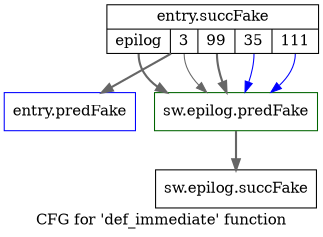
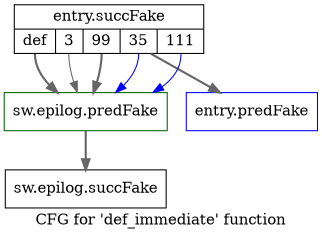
node "entry.succFake": text "epilog" -> "def"
